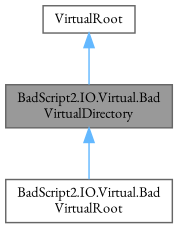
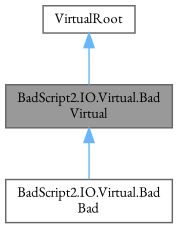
node "BadScript2.IO.Virtual.Bad VirtualDirectory": label "BadScript2.IO.Virtual.Bad VirtualDirectory" -> "BadScript2.IO.Virtual.Bad Virtual"
node "BadScript2.IO.Virtual.Bad VirtualRoot": label "BadScript2.IO.Virtual.Bad VirtualRoot" -> "BadScript2.IO.Virtual.Bad Bad"
